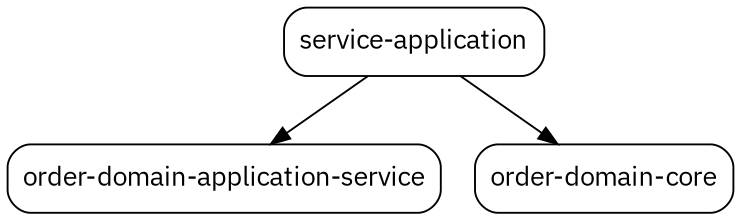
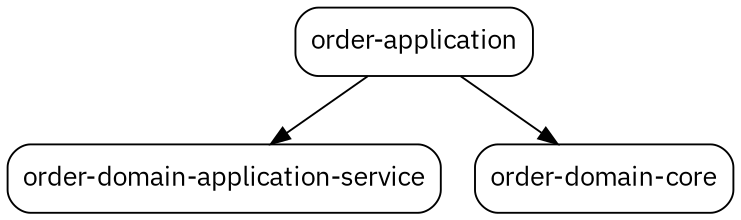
node "service-application": label "service-application" -> "order-application"
